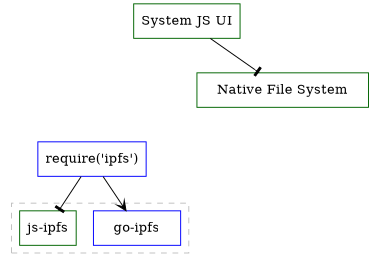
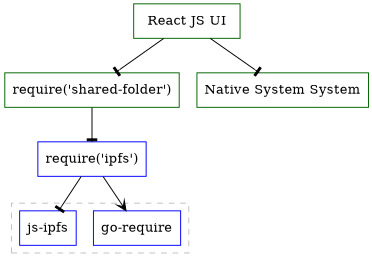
node "System JS UI": label "System JS UI" -> "React JS UI"
node "require('shared-folder')": added
node "Native File System": label "Native File System" -> "Native System System"
node "js-ipfs": color darkgreen -> blue
node "go-ipfs": label "go-ipfs" -> "go-require"
